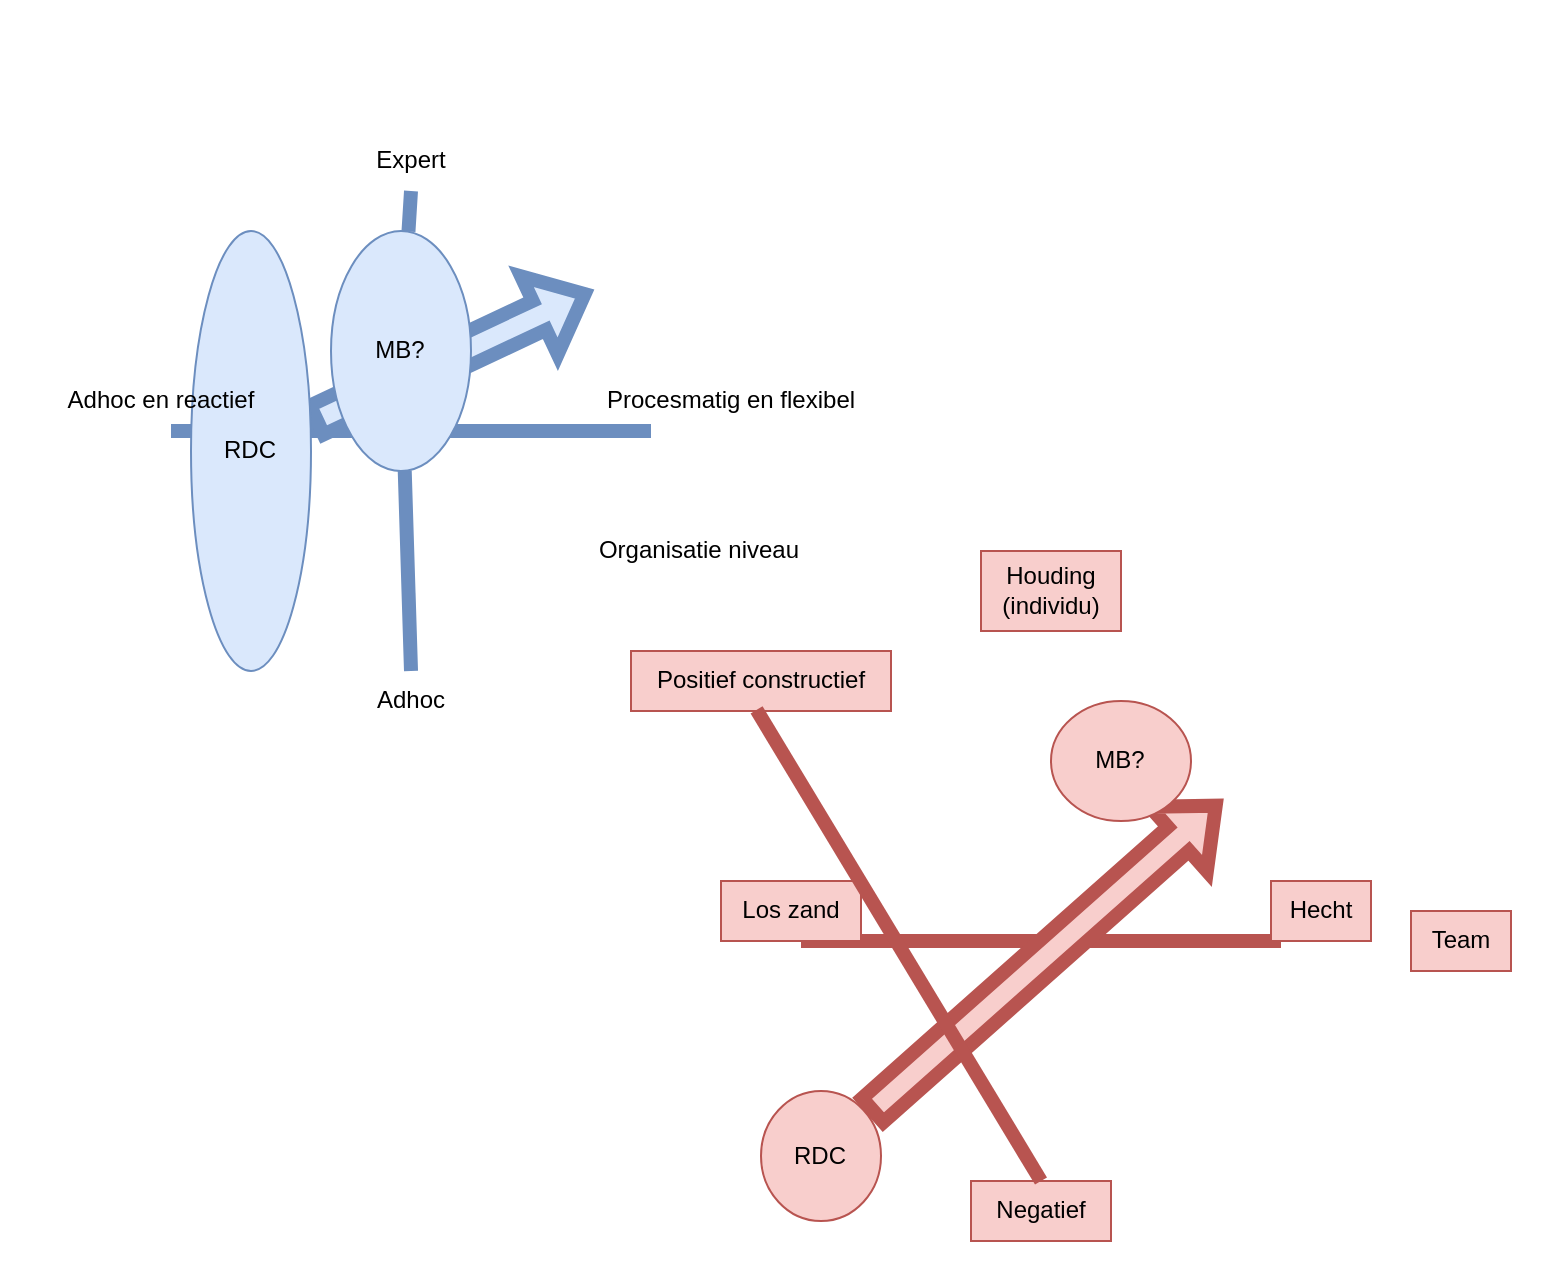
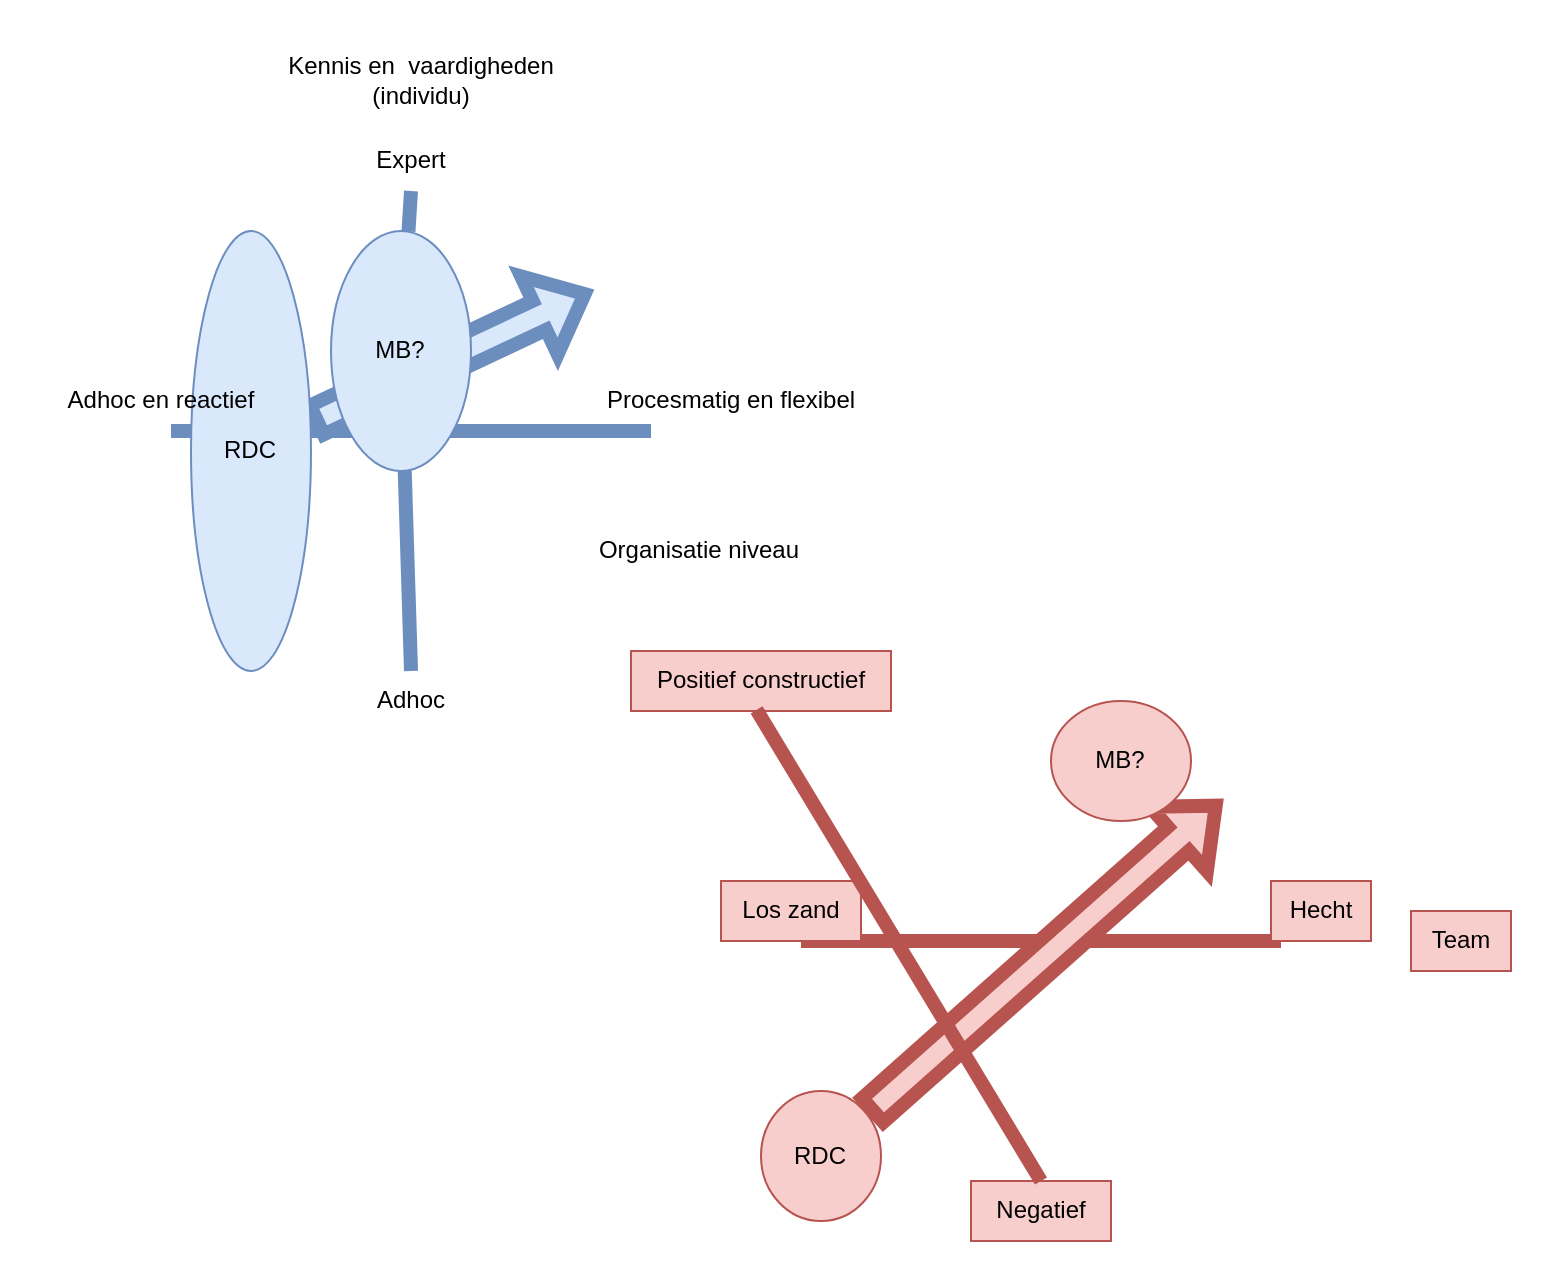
node "Kennis en vaardigheden (individu)": added
node "Houding (individu)": removed
